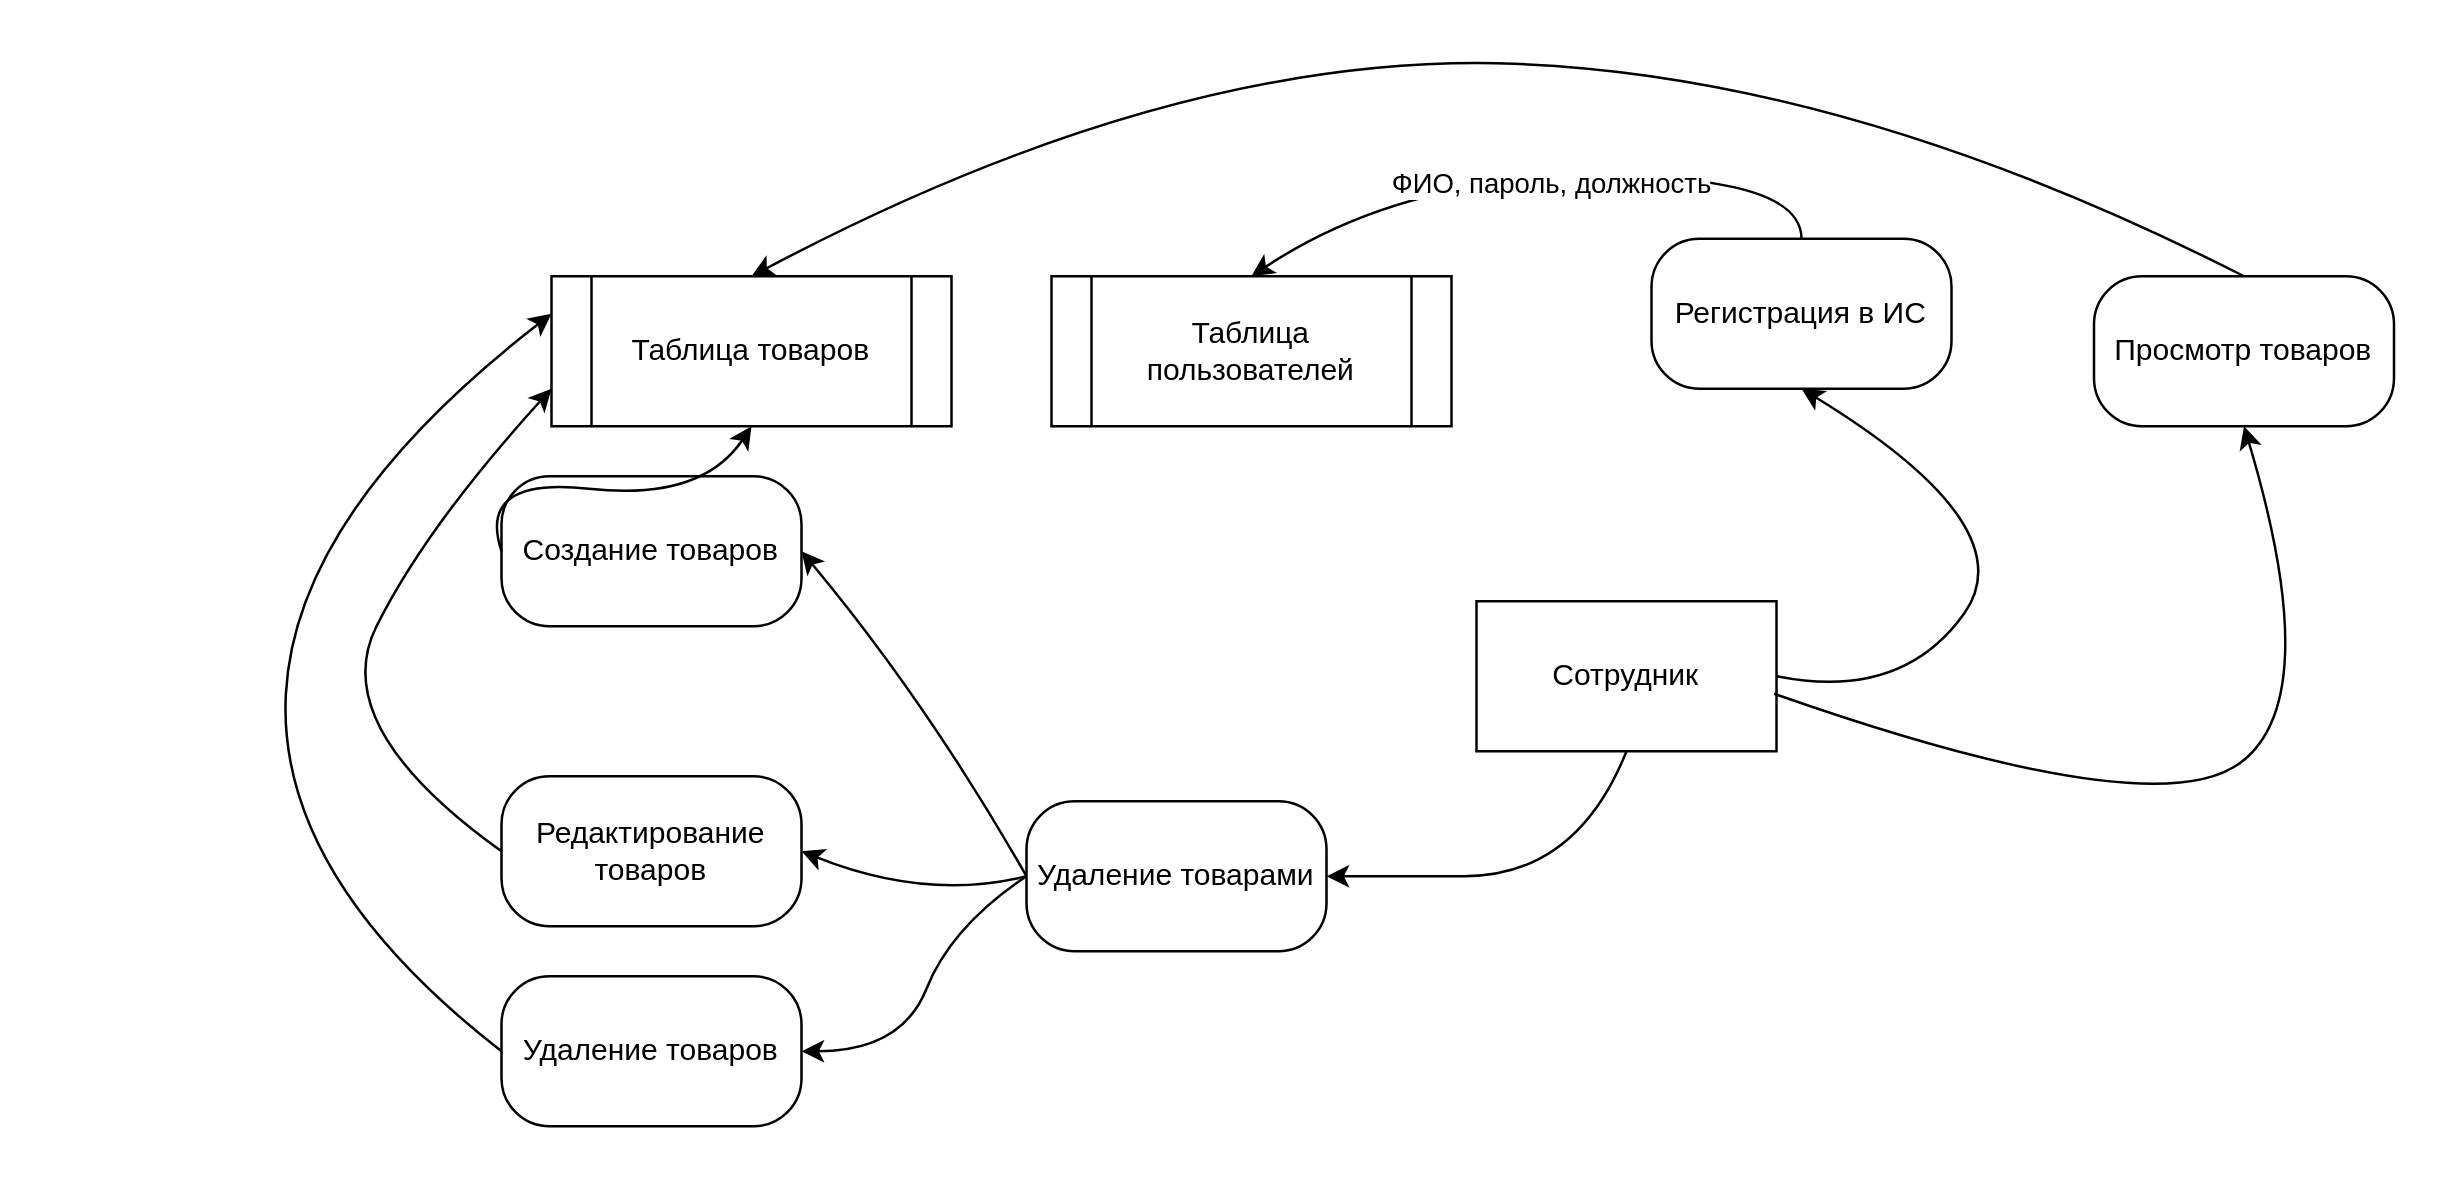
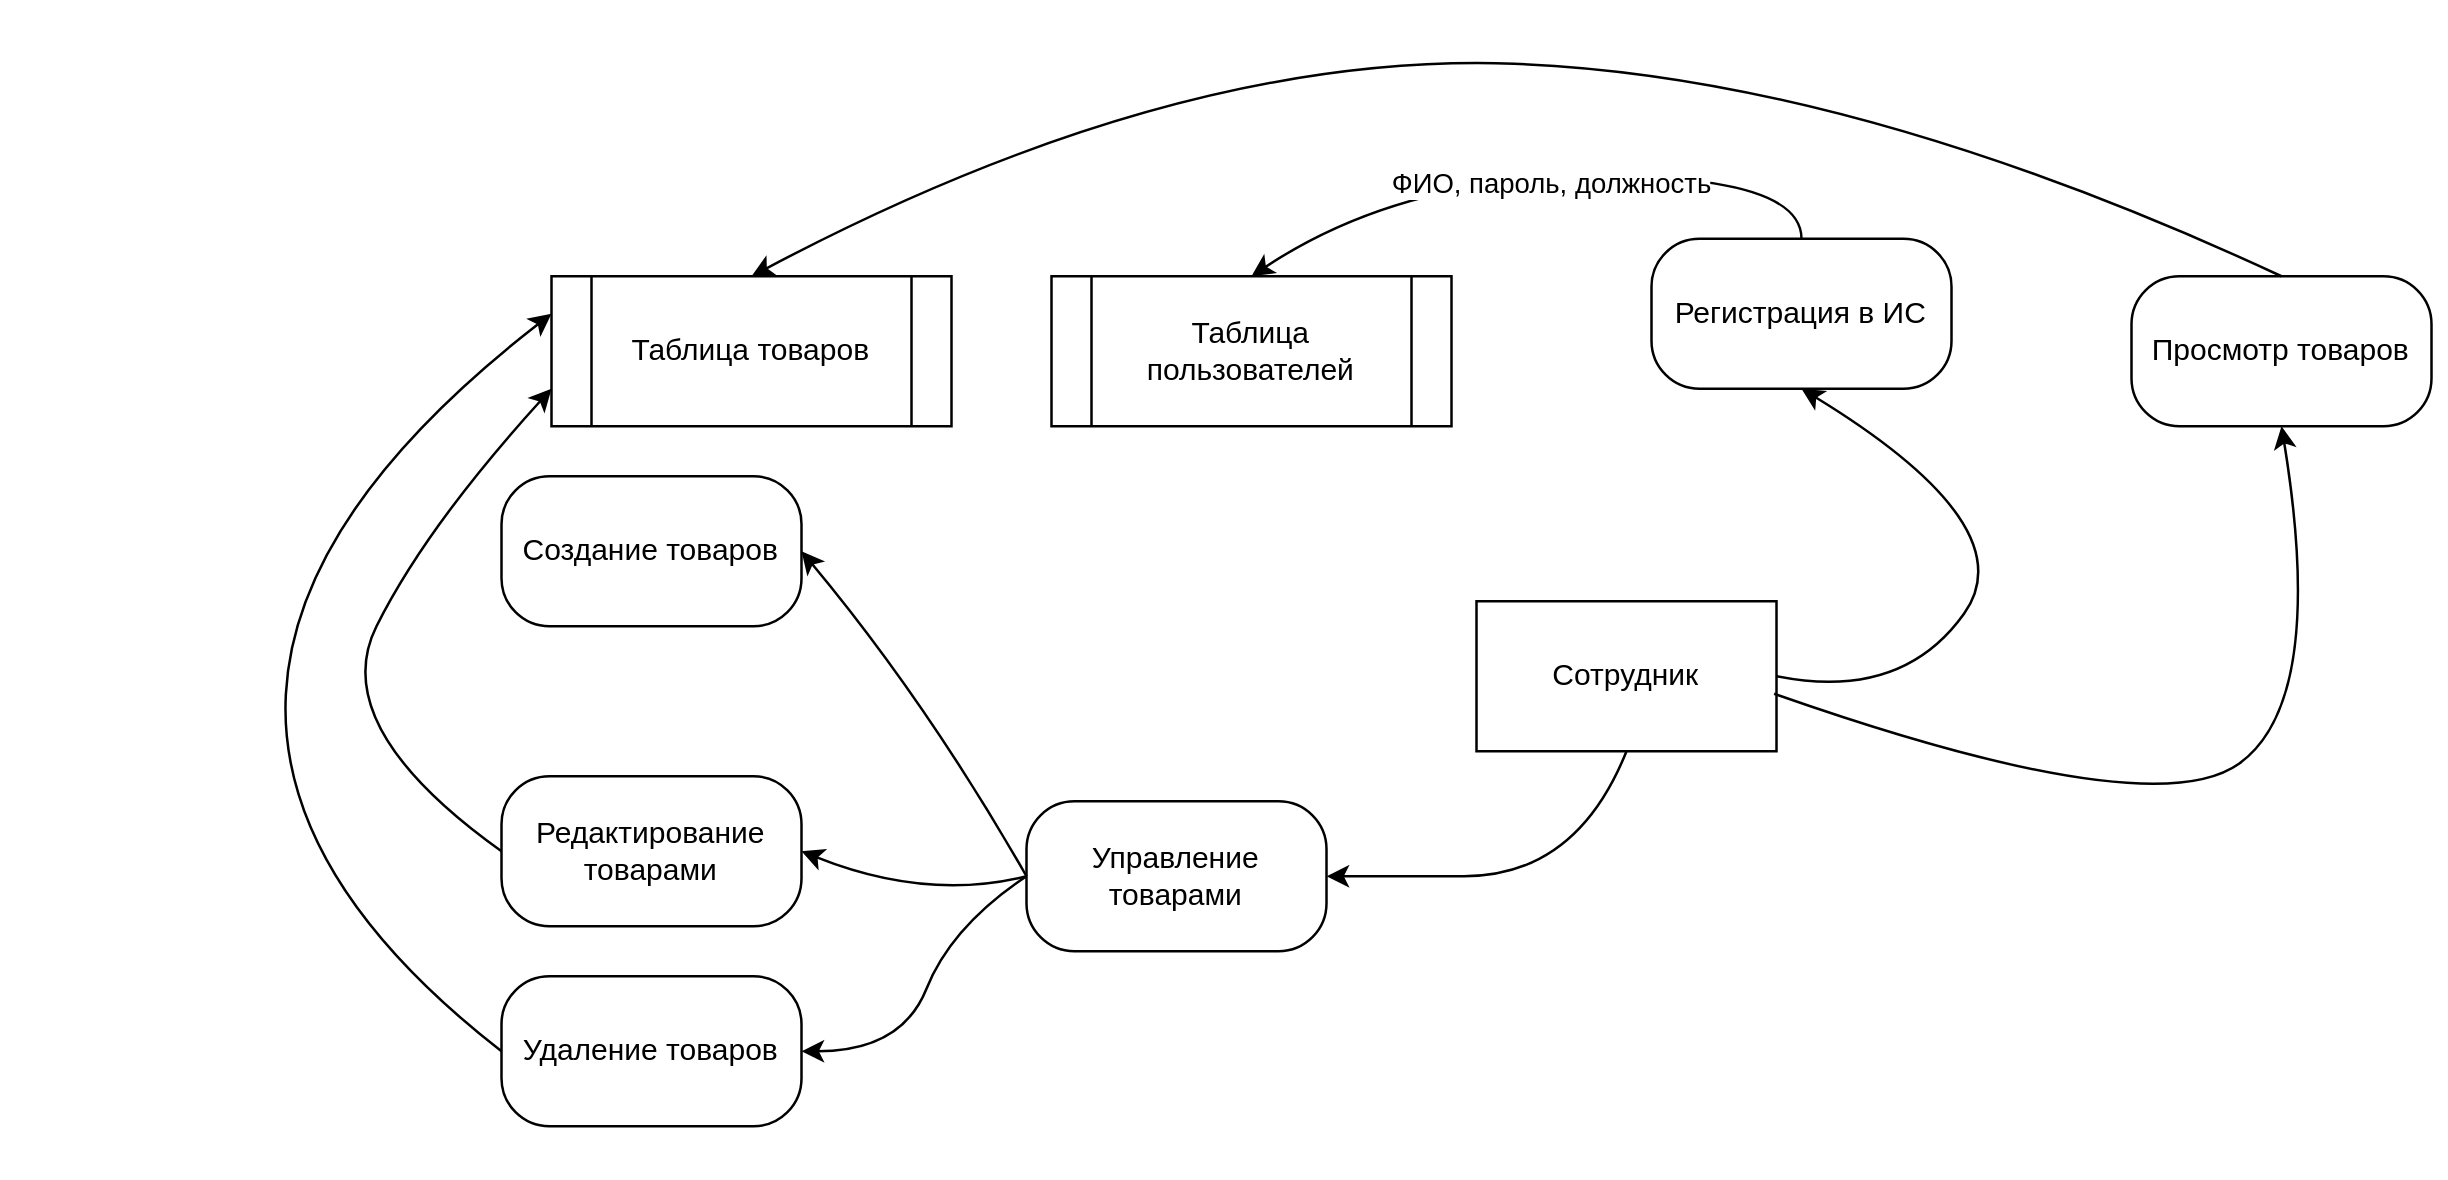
node "Просмотр товаров": moved (2244, 351) -> (2281, 351)
edge "Создание товаров" -> "Таблица товаров": removed
node "Редактирование товаров": label "Редактирование товаров" -> "Редактирование товарами"
node "Удаление товарами": label "Удаление товарами" -> "Управление товарами"
